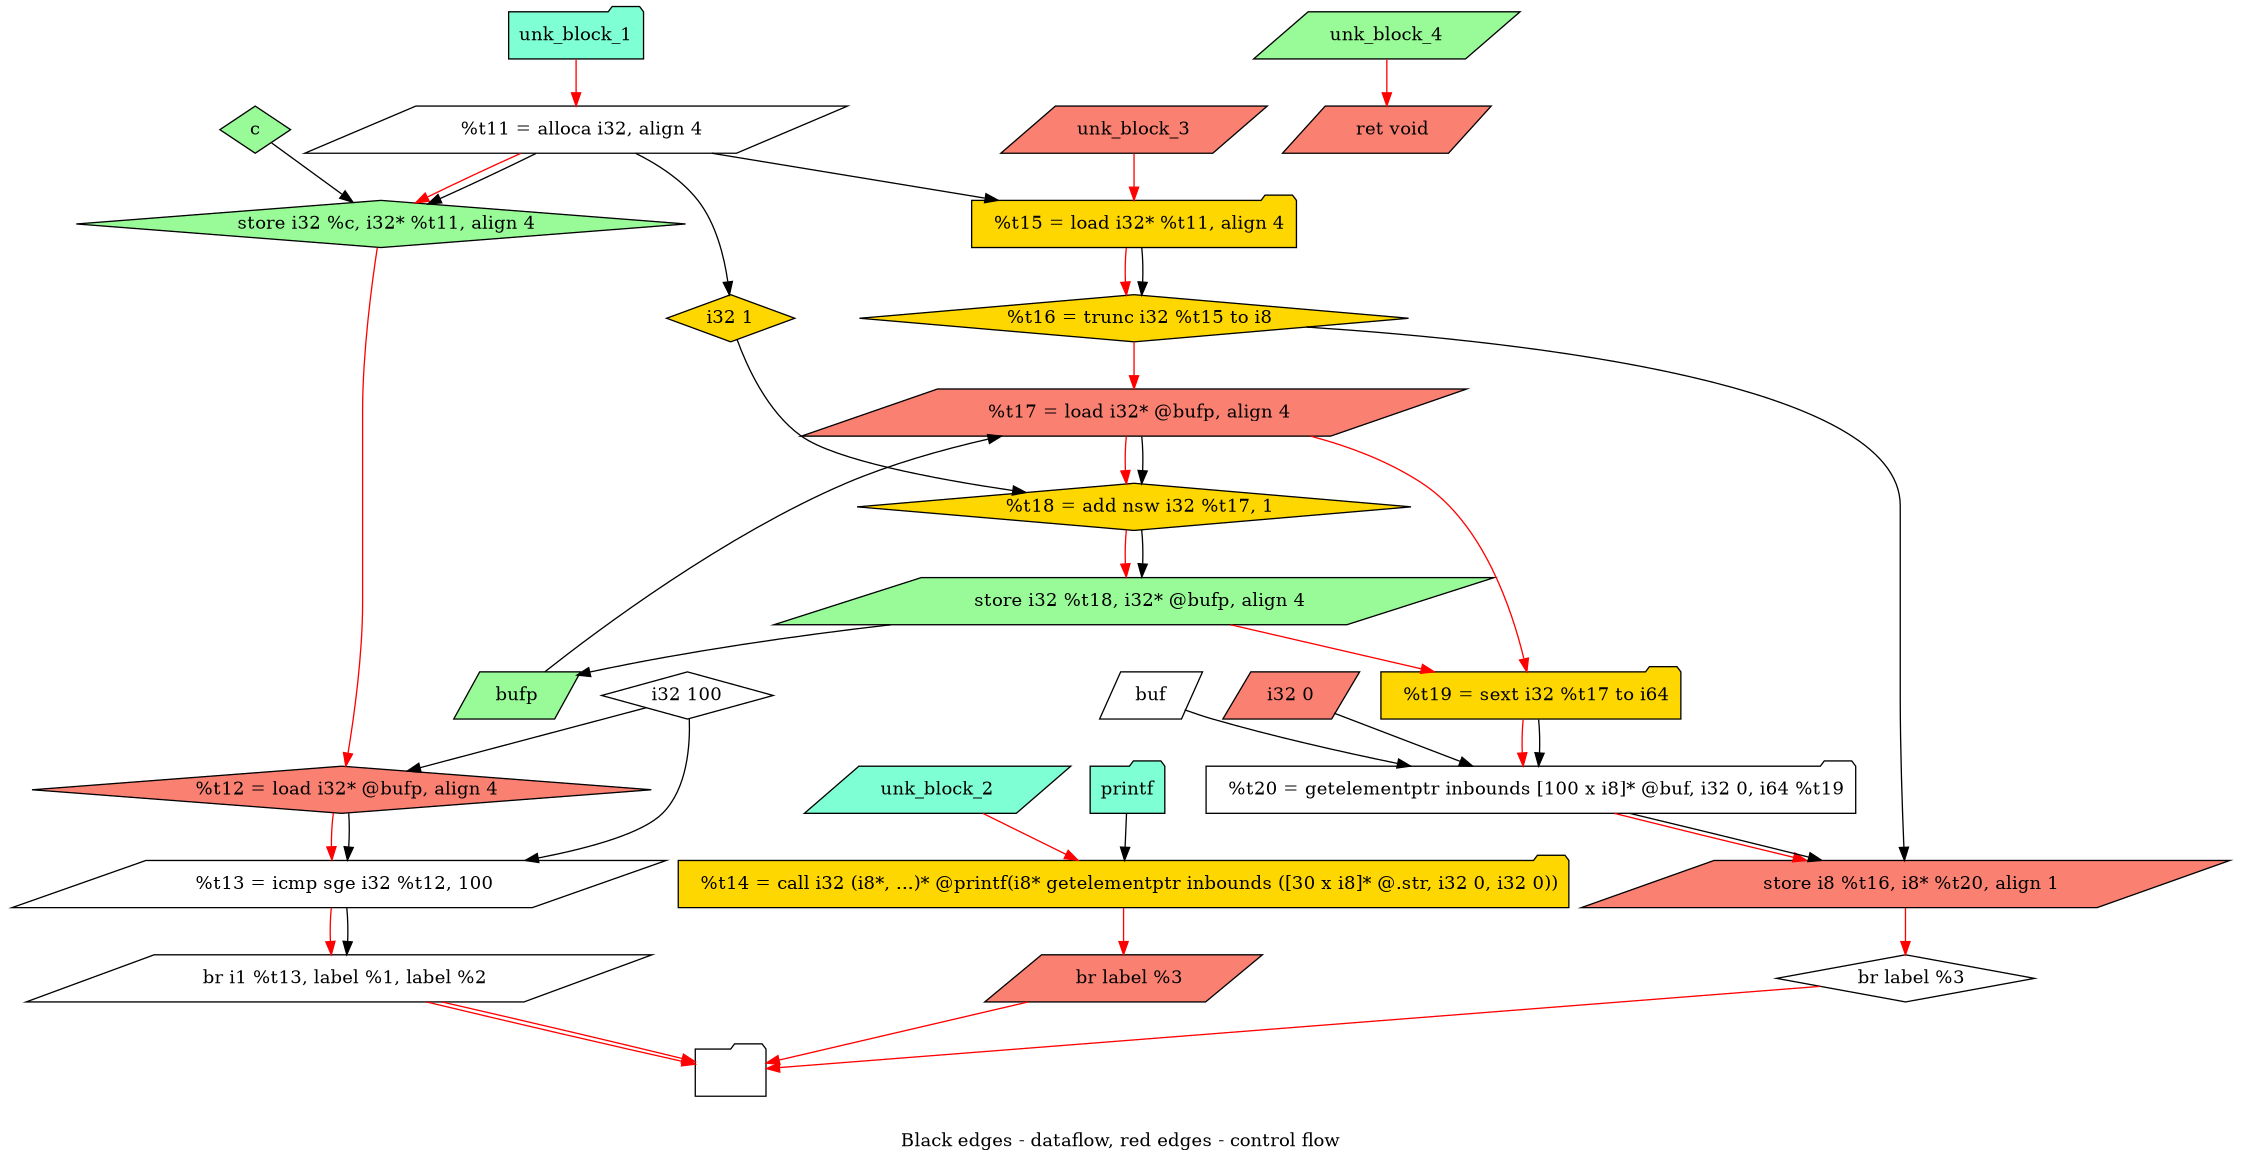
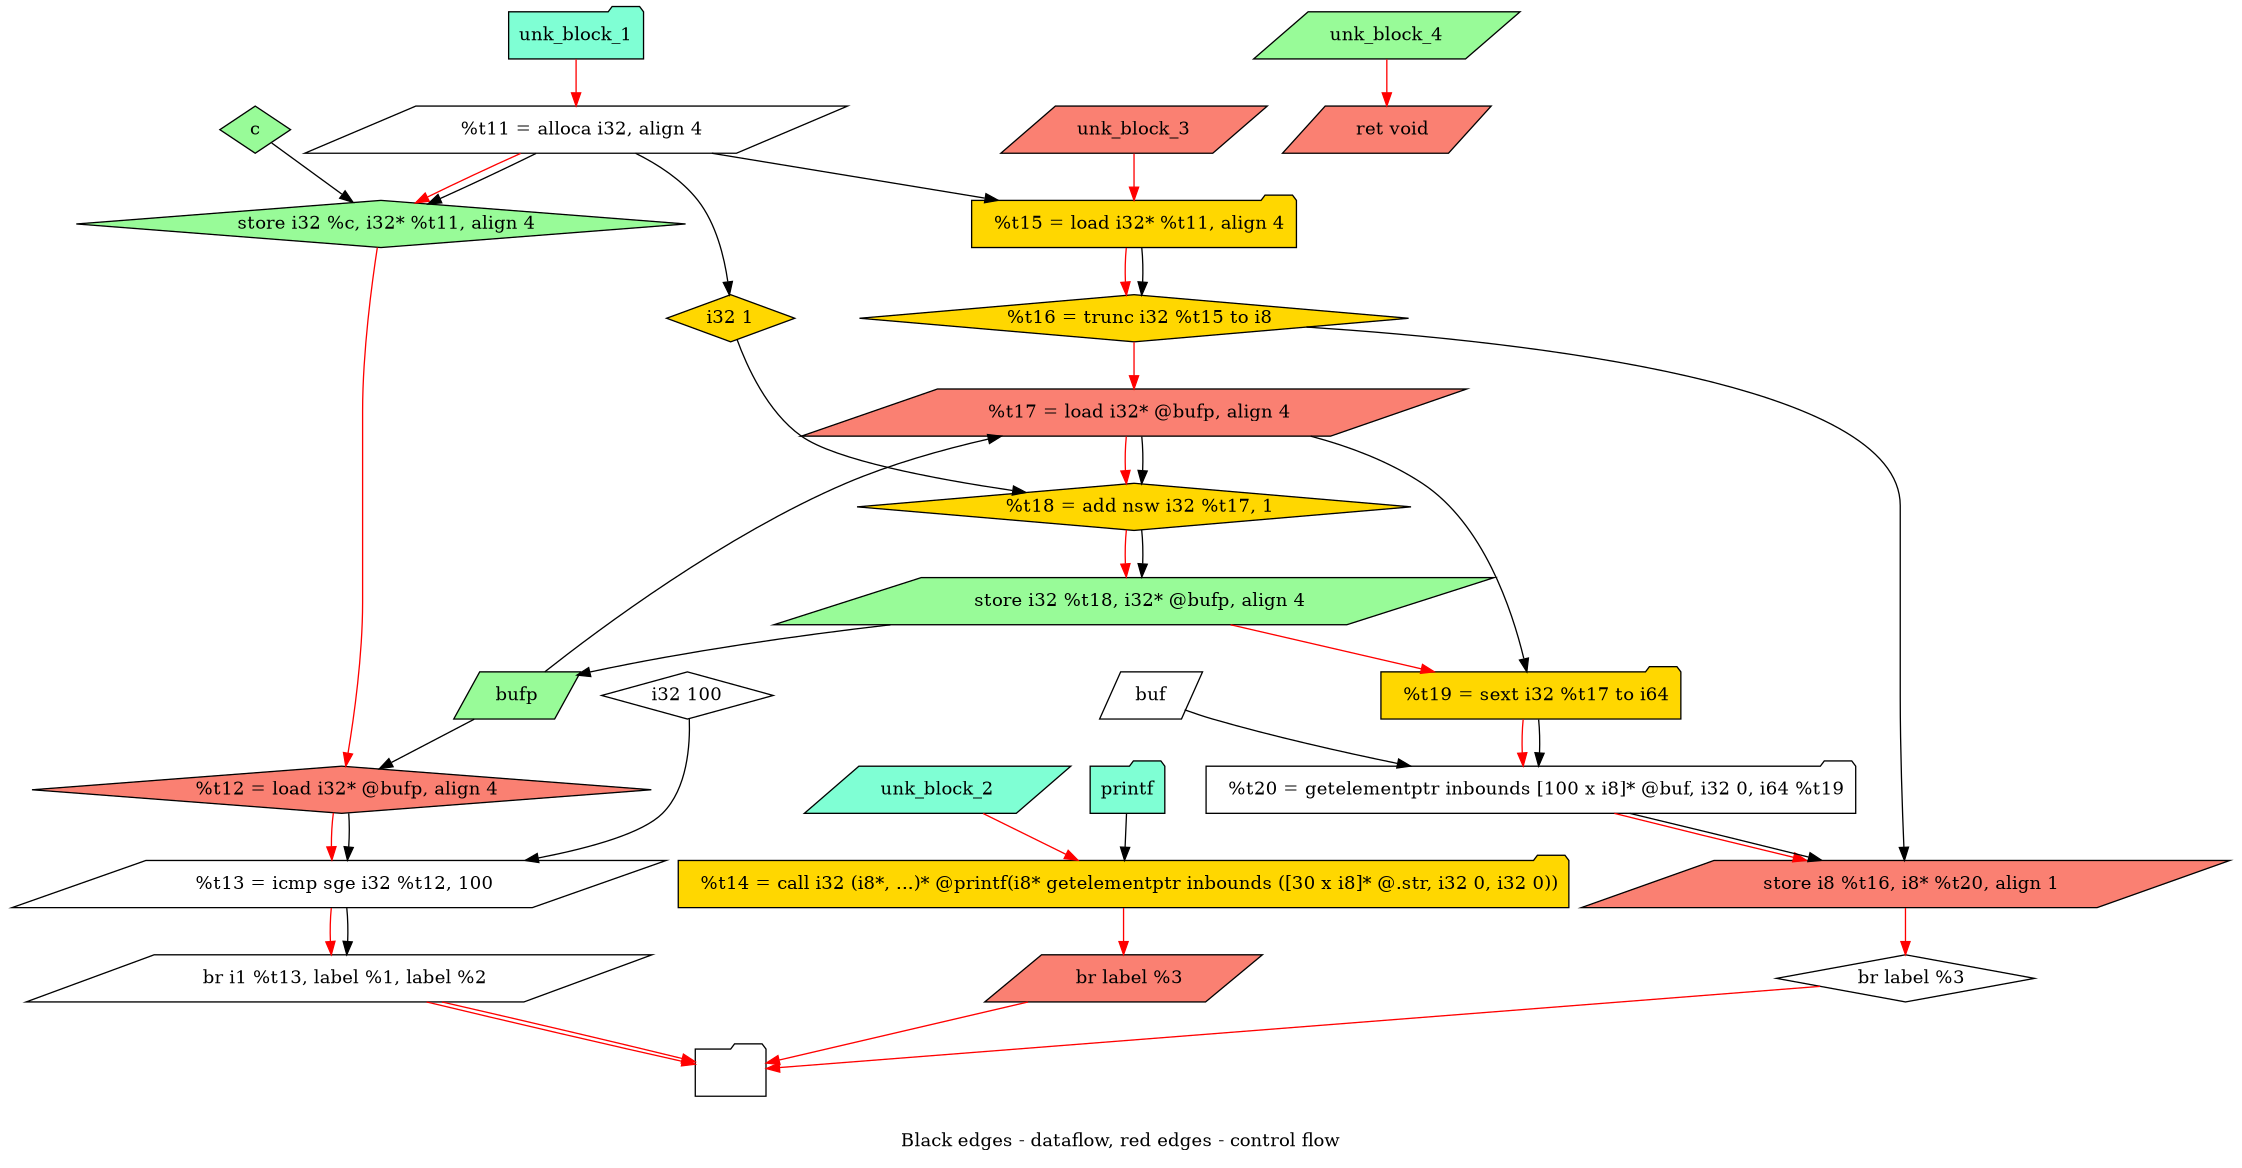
edge "%t17 = load i32* @bufp, align 4" -> "%t19 = sext i32 %t17 to i64": color red -> black
node "i32 0": removed
edge "i32 100" -> "%t12 = load i32* @bufp, align 4": now "bufp" -> "%t12 = load i32* @bufp, align 4"
